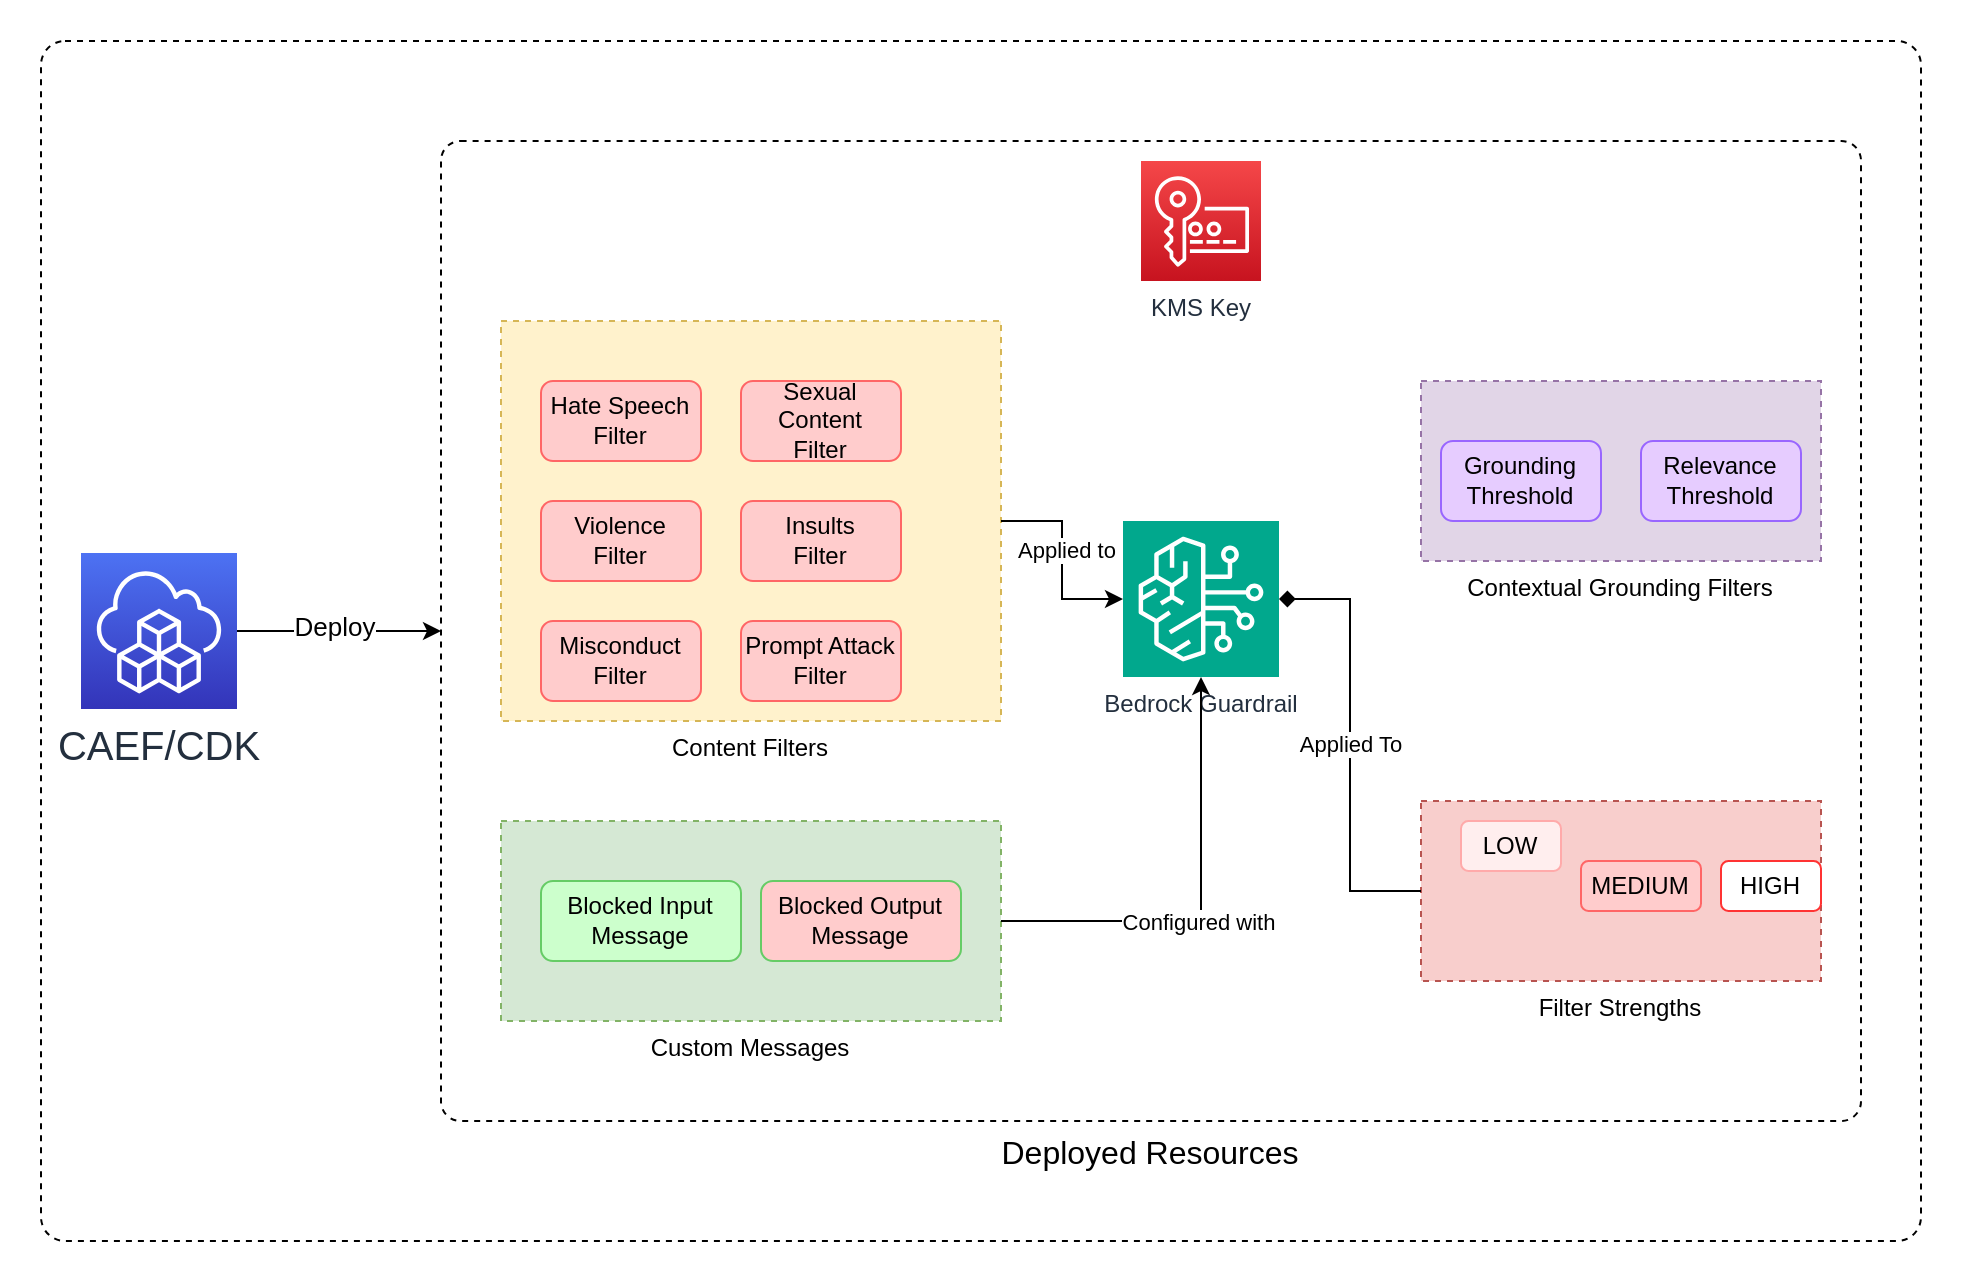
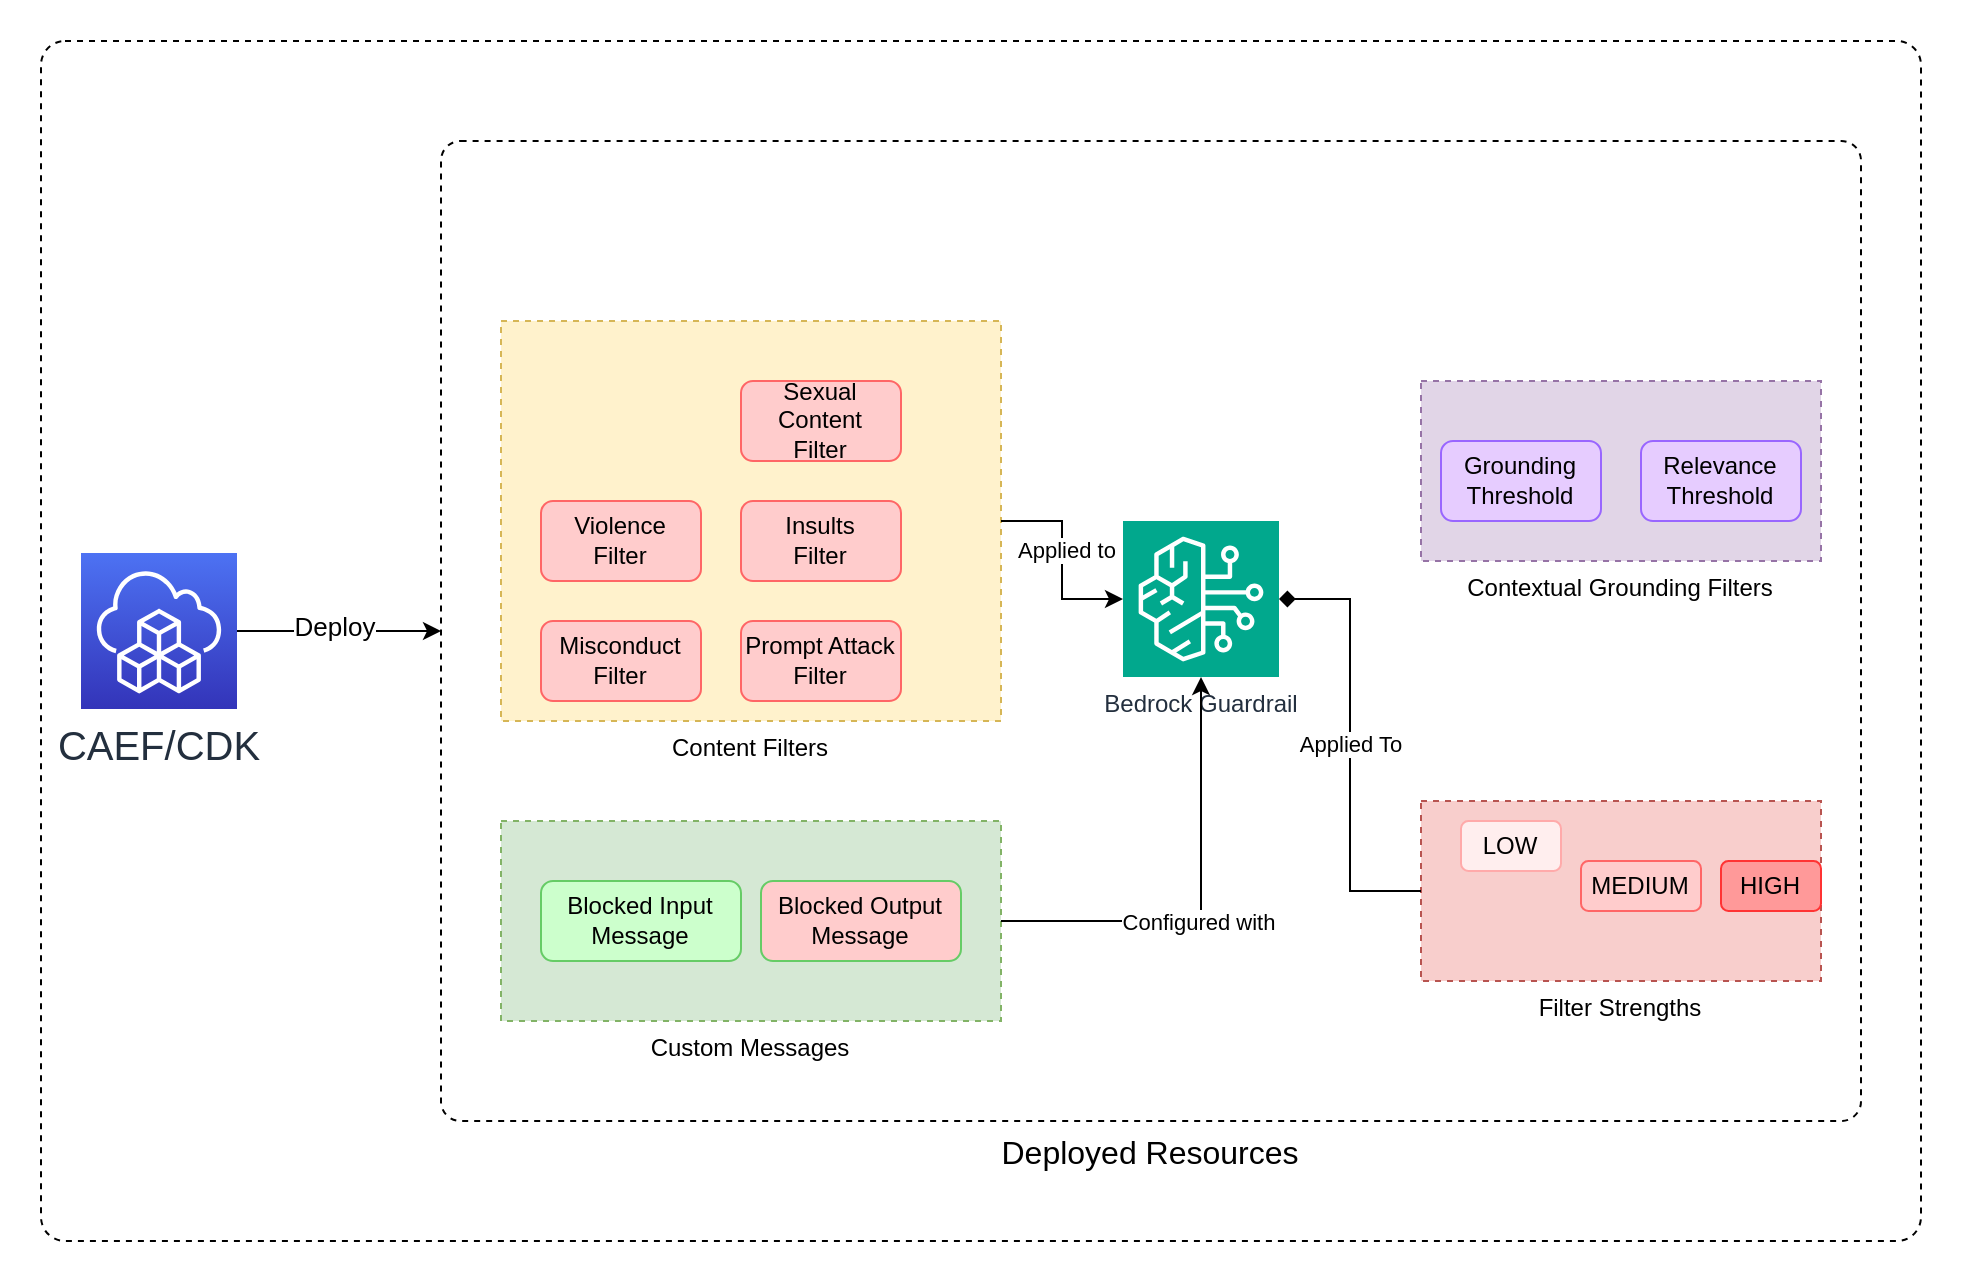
node "KMS Key": removed
node "Hate Speech Filter": removed
node "HIGH": fillcolor #ffffff -> #ff9999
